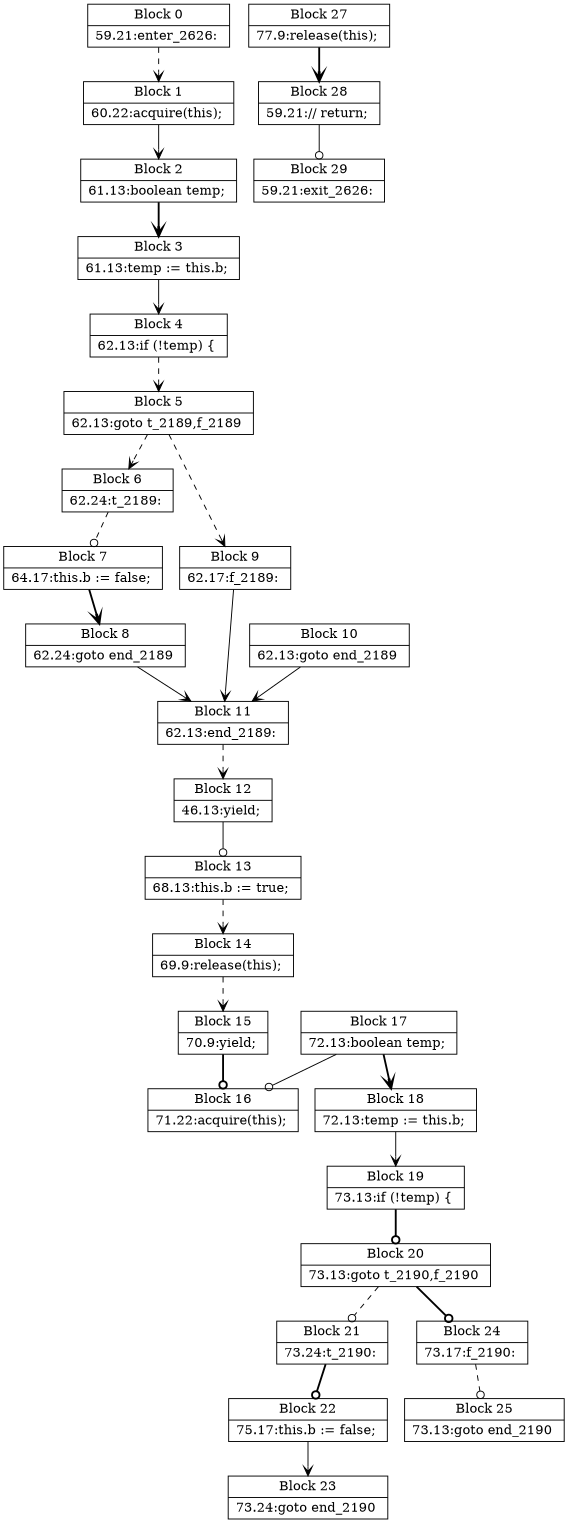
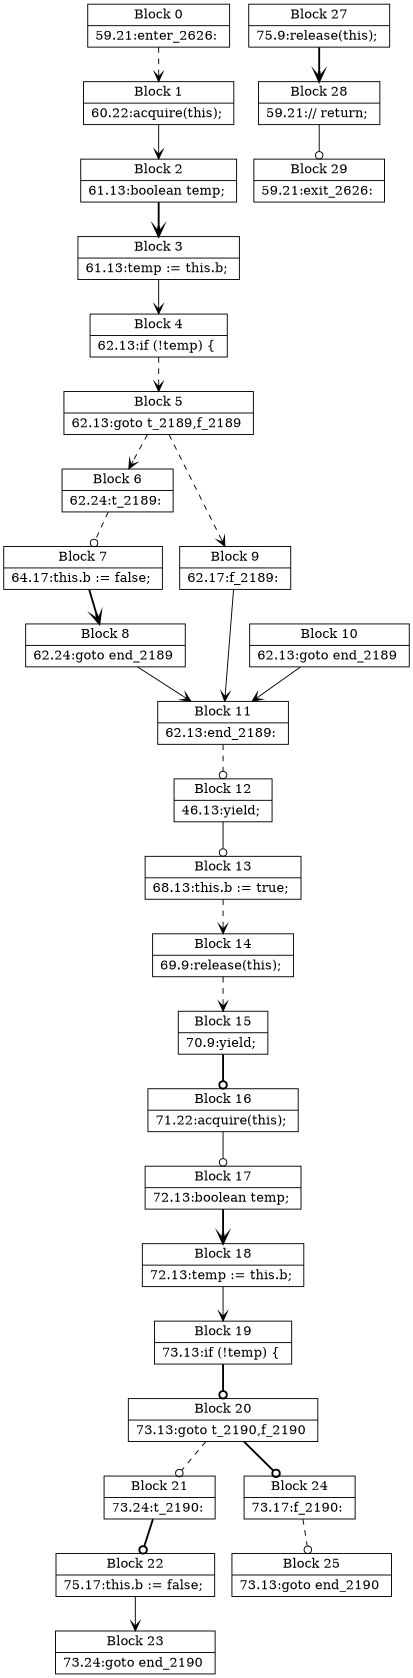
node "Block 27": text "77.9:release(this);" -> "75.9:release(this);"
edge "Block 11" -> "Block 12": arrowhead vee -> odot
edge "Block 17" -> "Block 16": reversed
